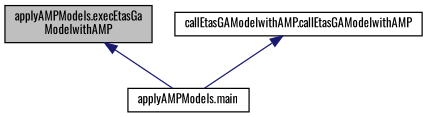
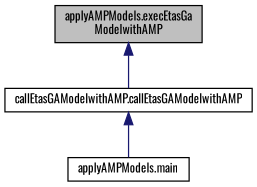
edge "applyAMPModels.main" -> "applyAMPModels.execEtasGa ModelwithAMP": now "callEtasGAModelwithAMP.callEtasGAModelwithAMP" -> "applyAMPModels.execEtasGa ModelwithAMP"
